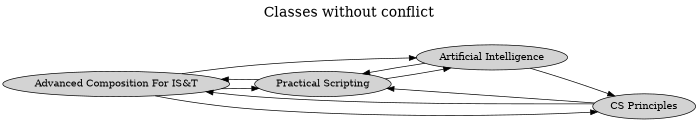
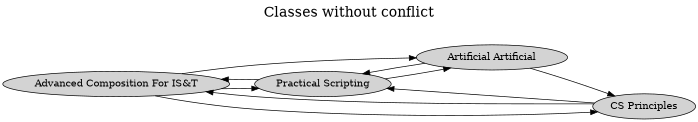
node "Artificial Intelligence": label "Artificial Intelligence" -> "Artificial Artificial"
